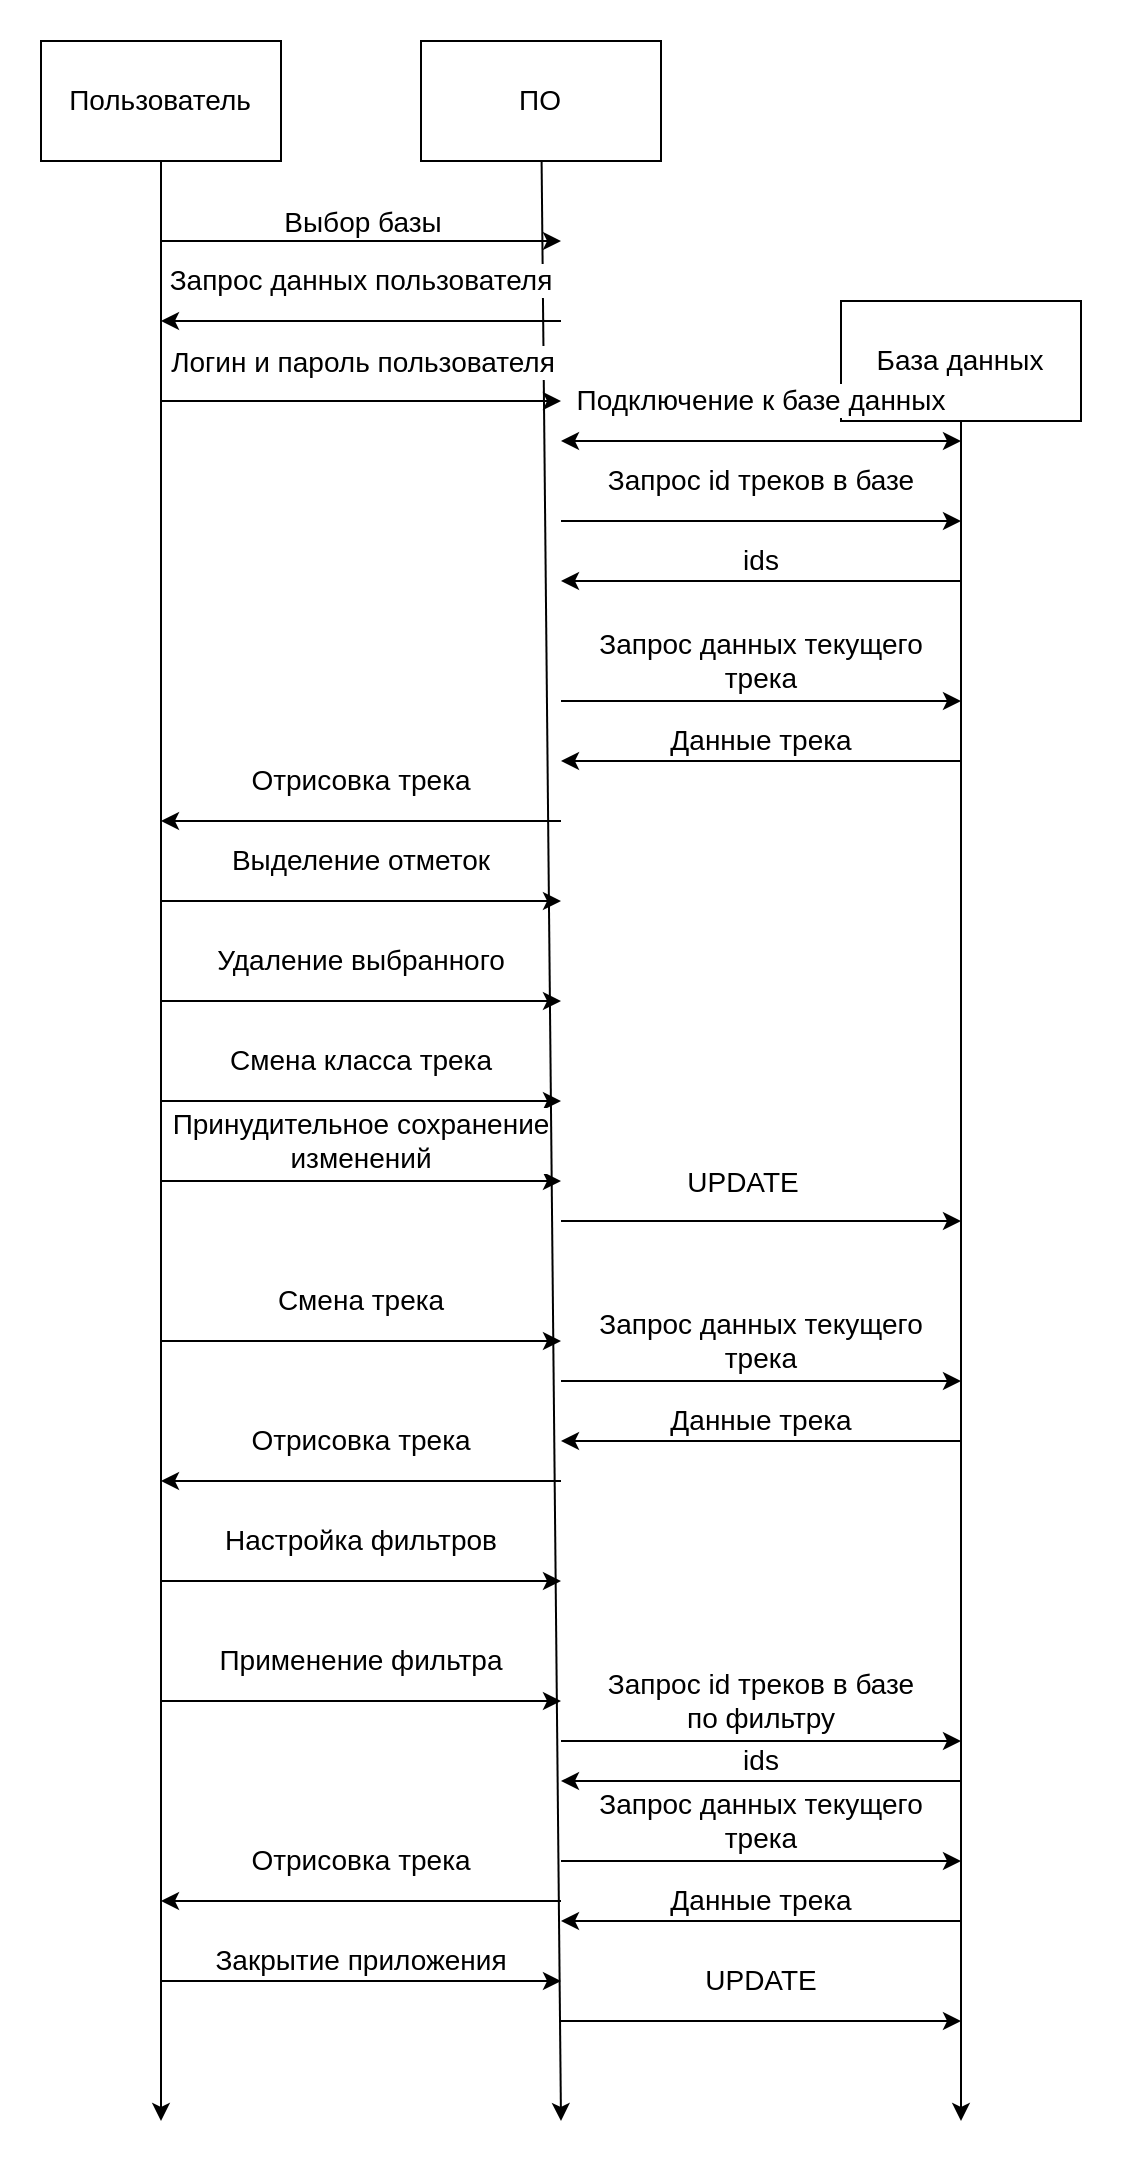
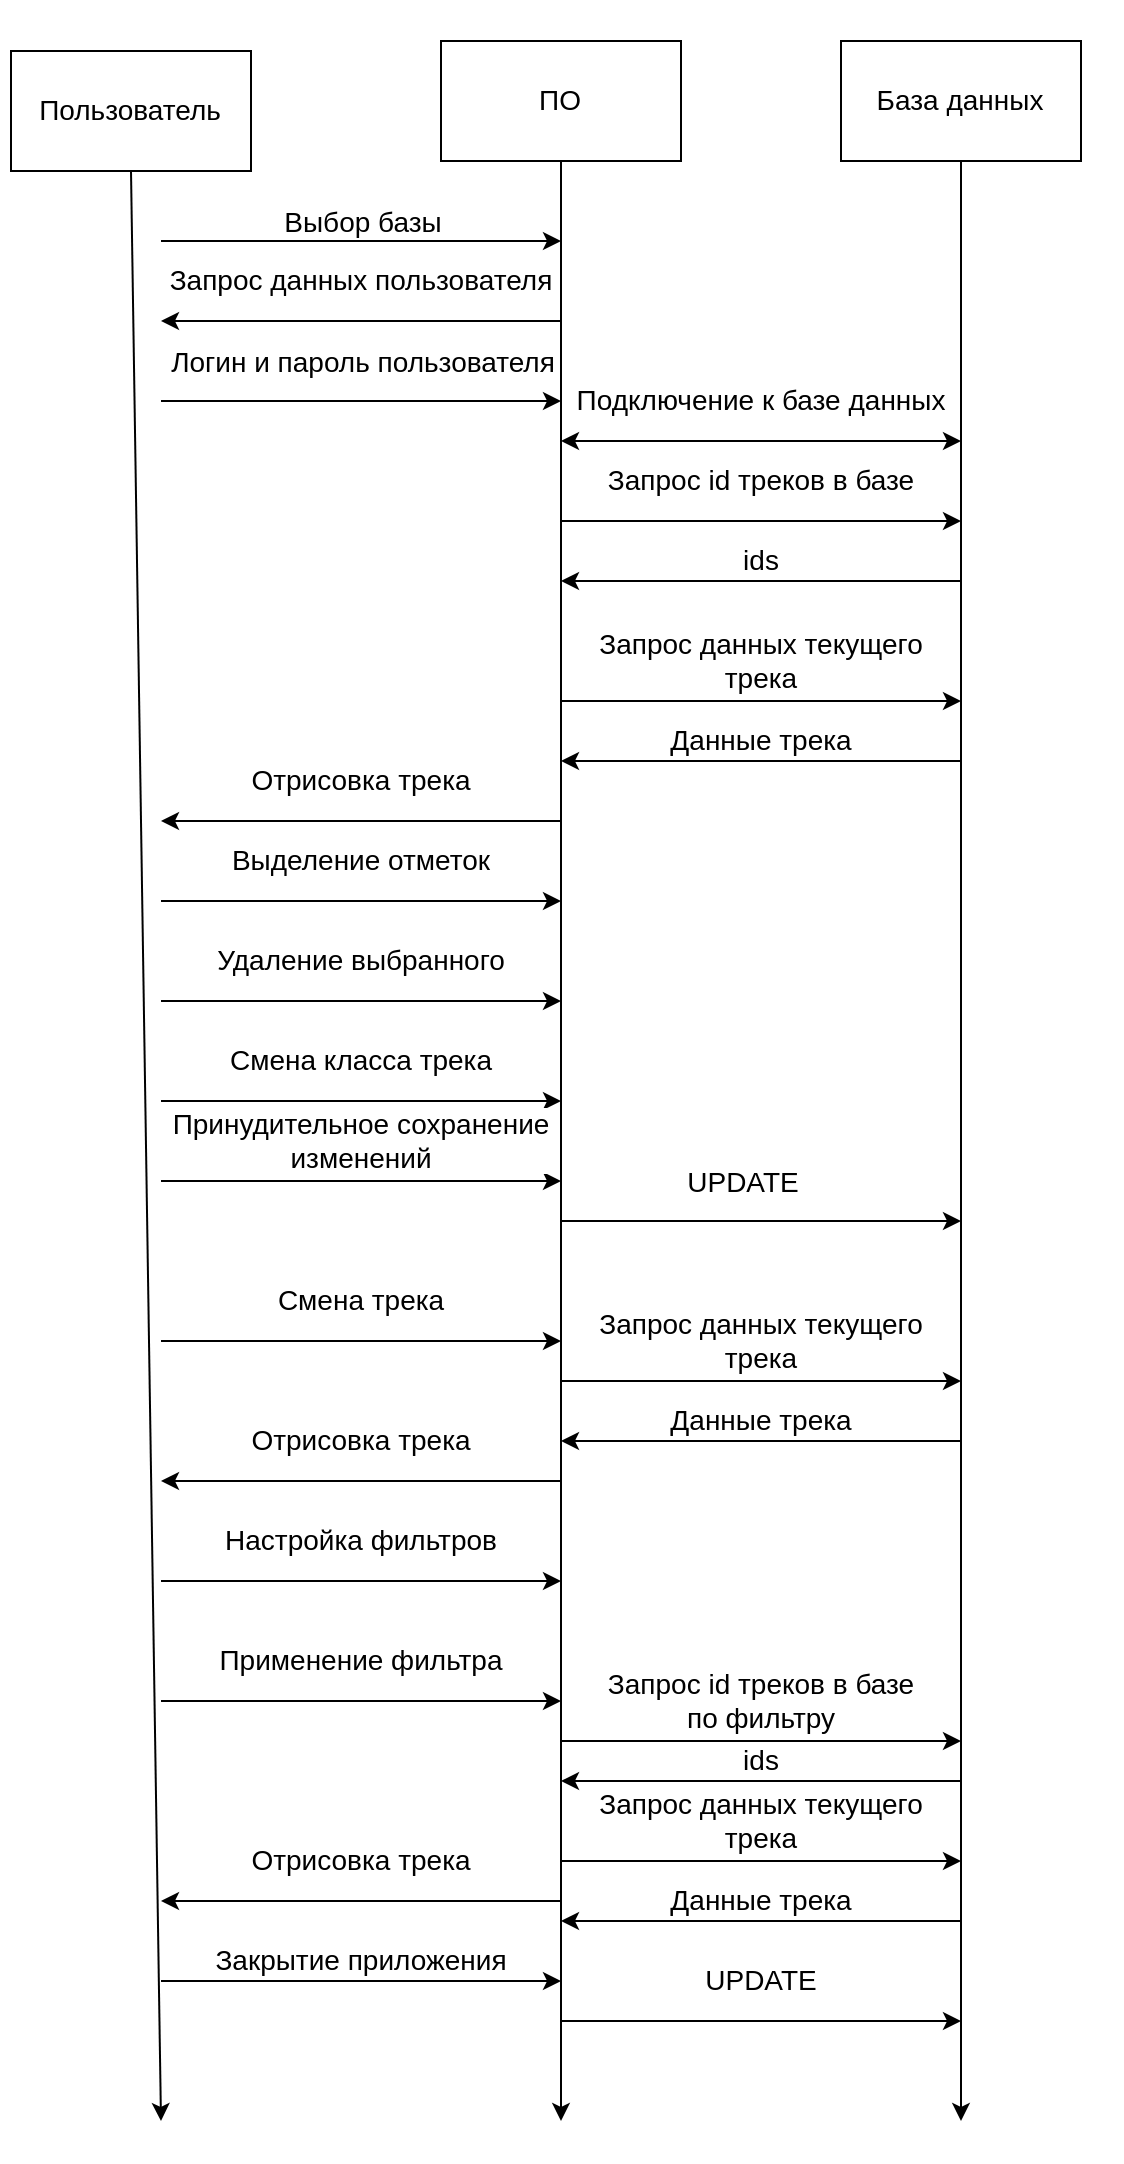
node "Пользователь": moved (161, 101) -> (131, 111)
node "ПО": moved (541, 101) -> (561, 101)
node "База данных": moved (961, 361) -> (961, 101)
